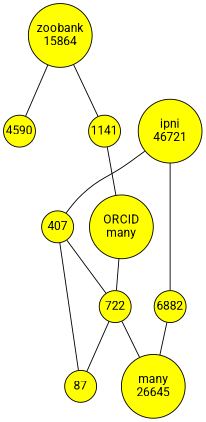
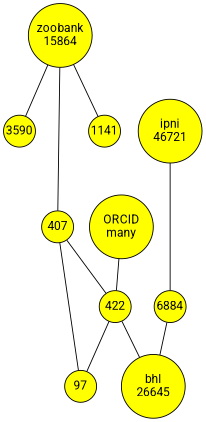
node "4590": label "4590" -> "3590"
edge "1141" -- "ORCID many": removed
edge "ipni 46721" -- "407": now "zoobank 15864" -- "407"
node "722": label "722" -> "422"
node "6882": label "6882" -> "6884"
node "87": label "87" -> "97"
node "many 26645": label "many 26645" -> "bhl 26645"
